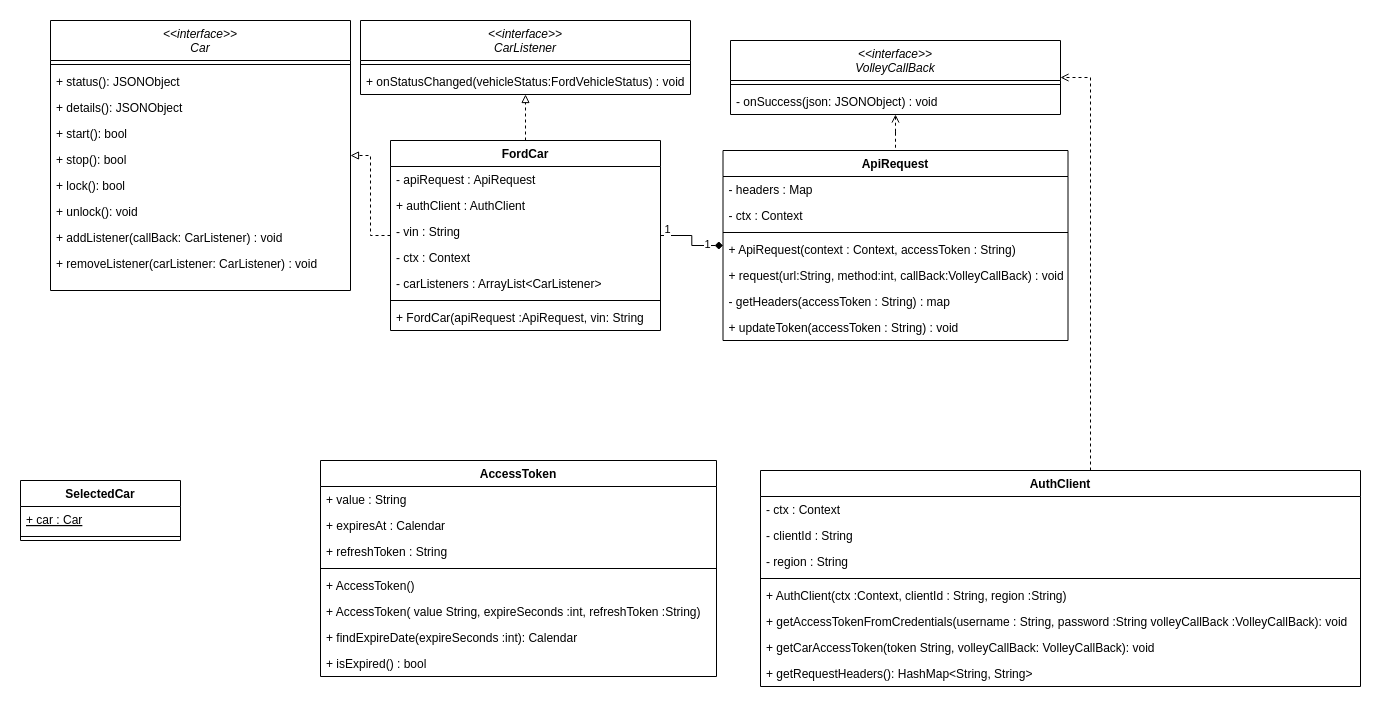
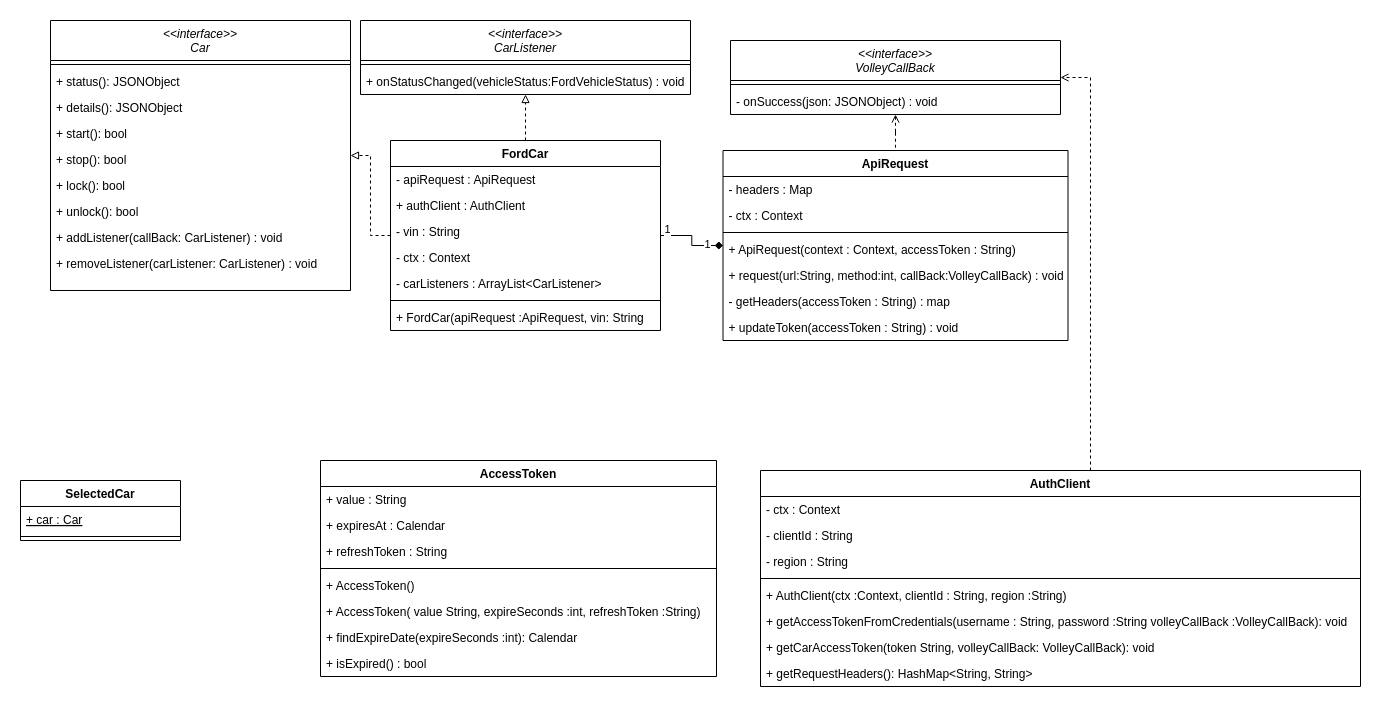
node "+ unlock(): void": label "+ unlock(): void" -> "+ unlock(): bool"
